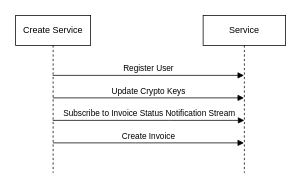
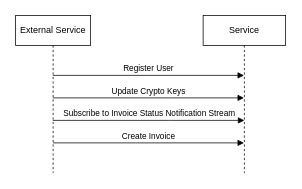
node "Create Service": label "Create Service" -> "External Service"
